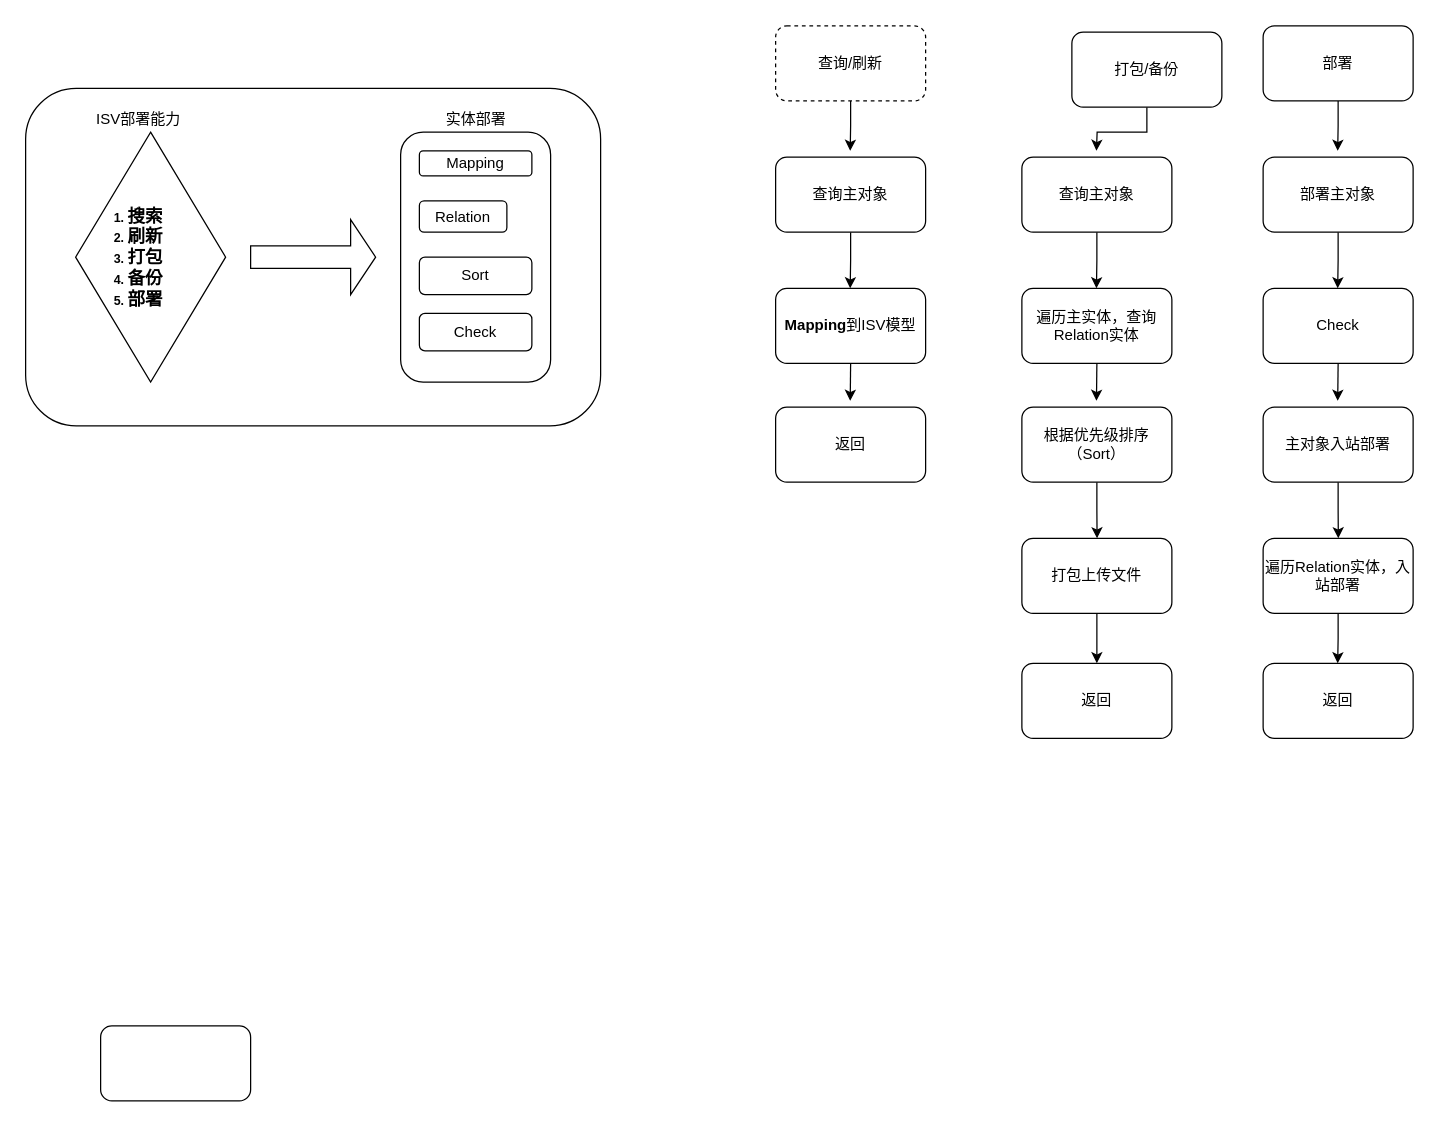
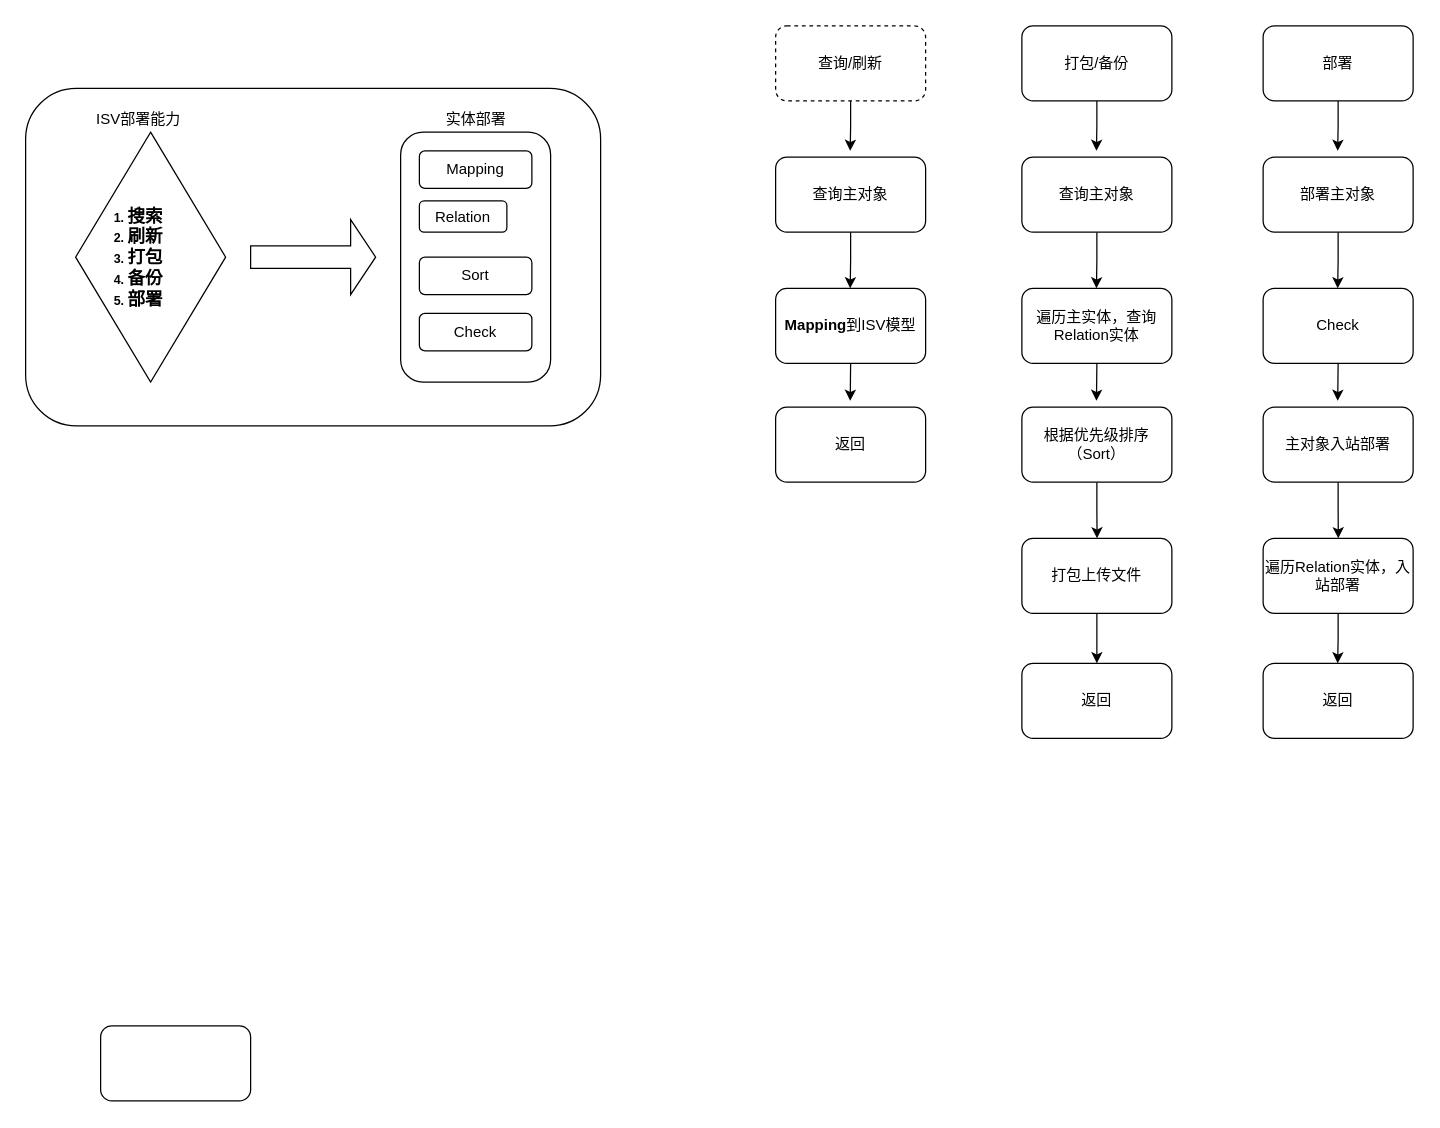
node "打包/备份": moved (1147, 69) -> (1097, 63)
node "Mapping": size 113x25 -> 113x38
